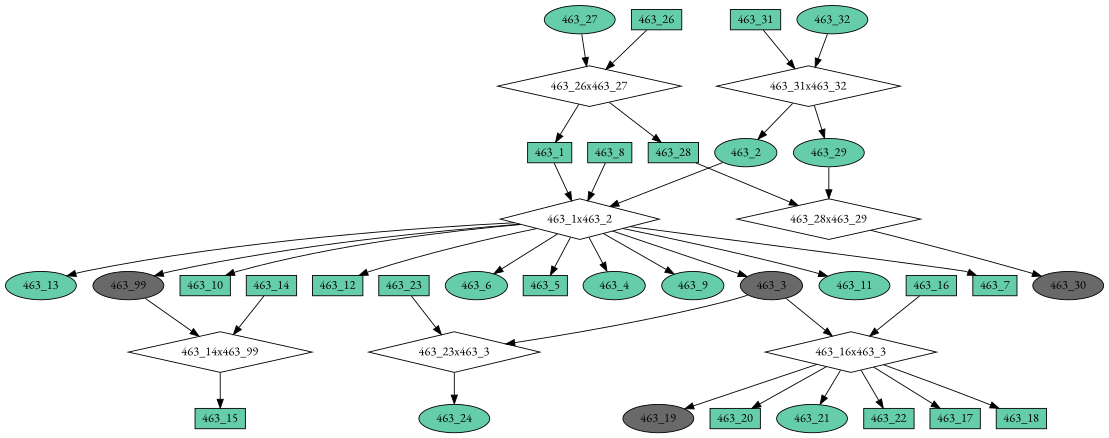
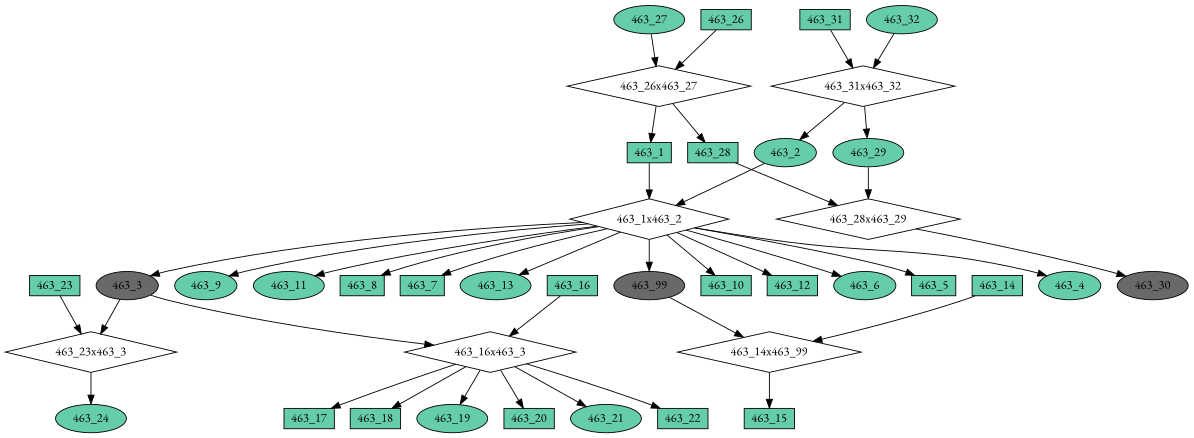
edge "463_8" -> "463_1x463_2": reversed
node "463_19": fillcolor dimgrey -> aquamarine3
